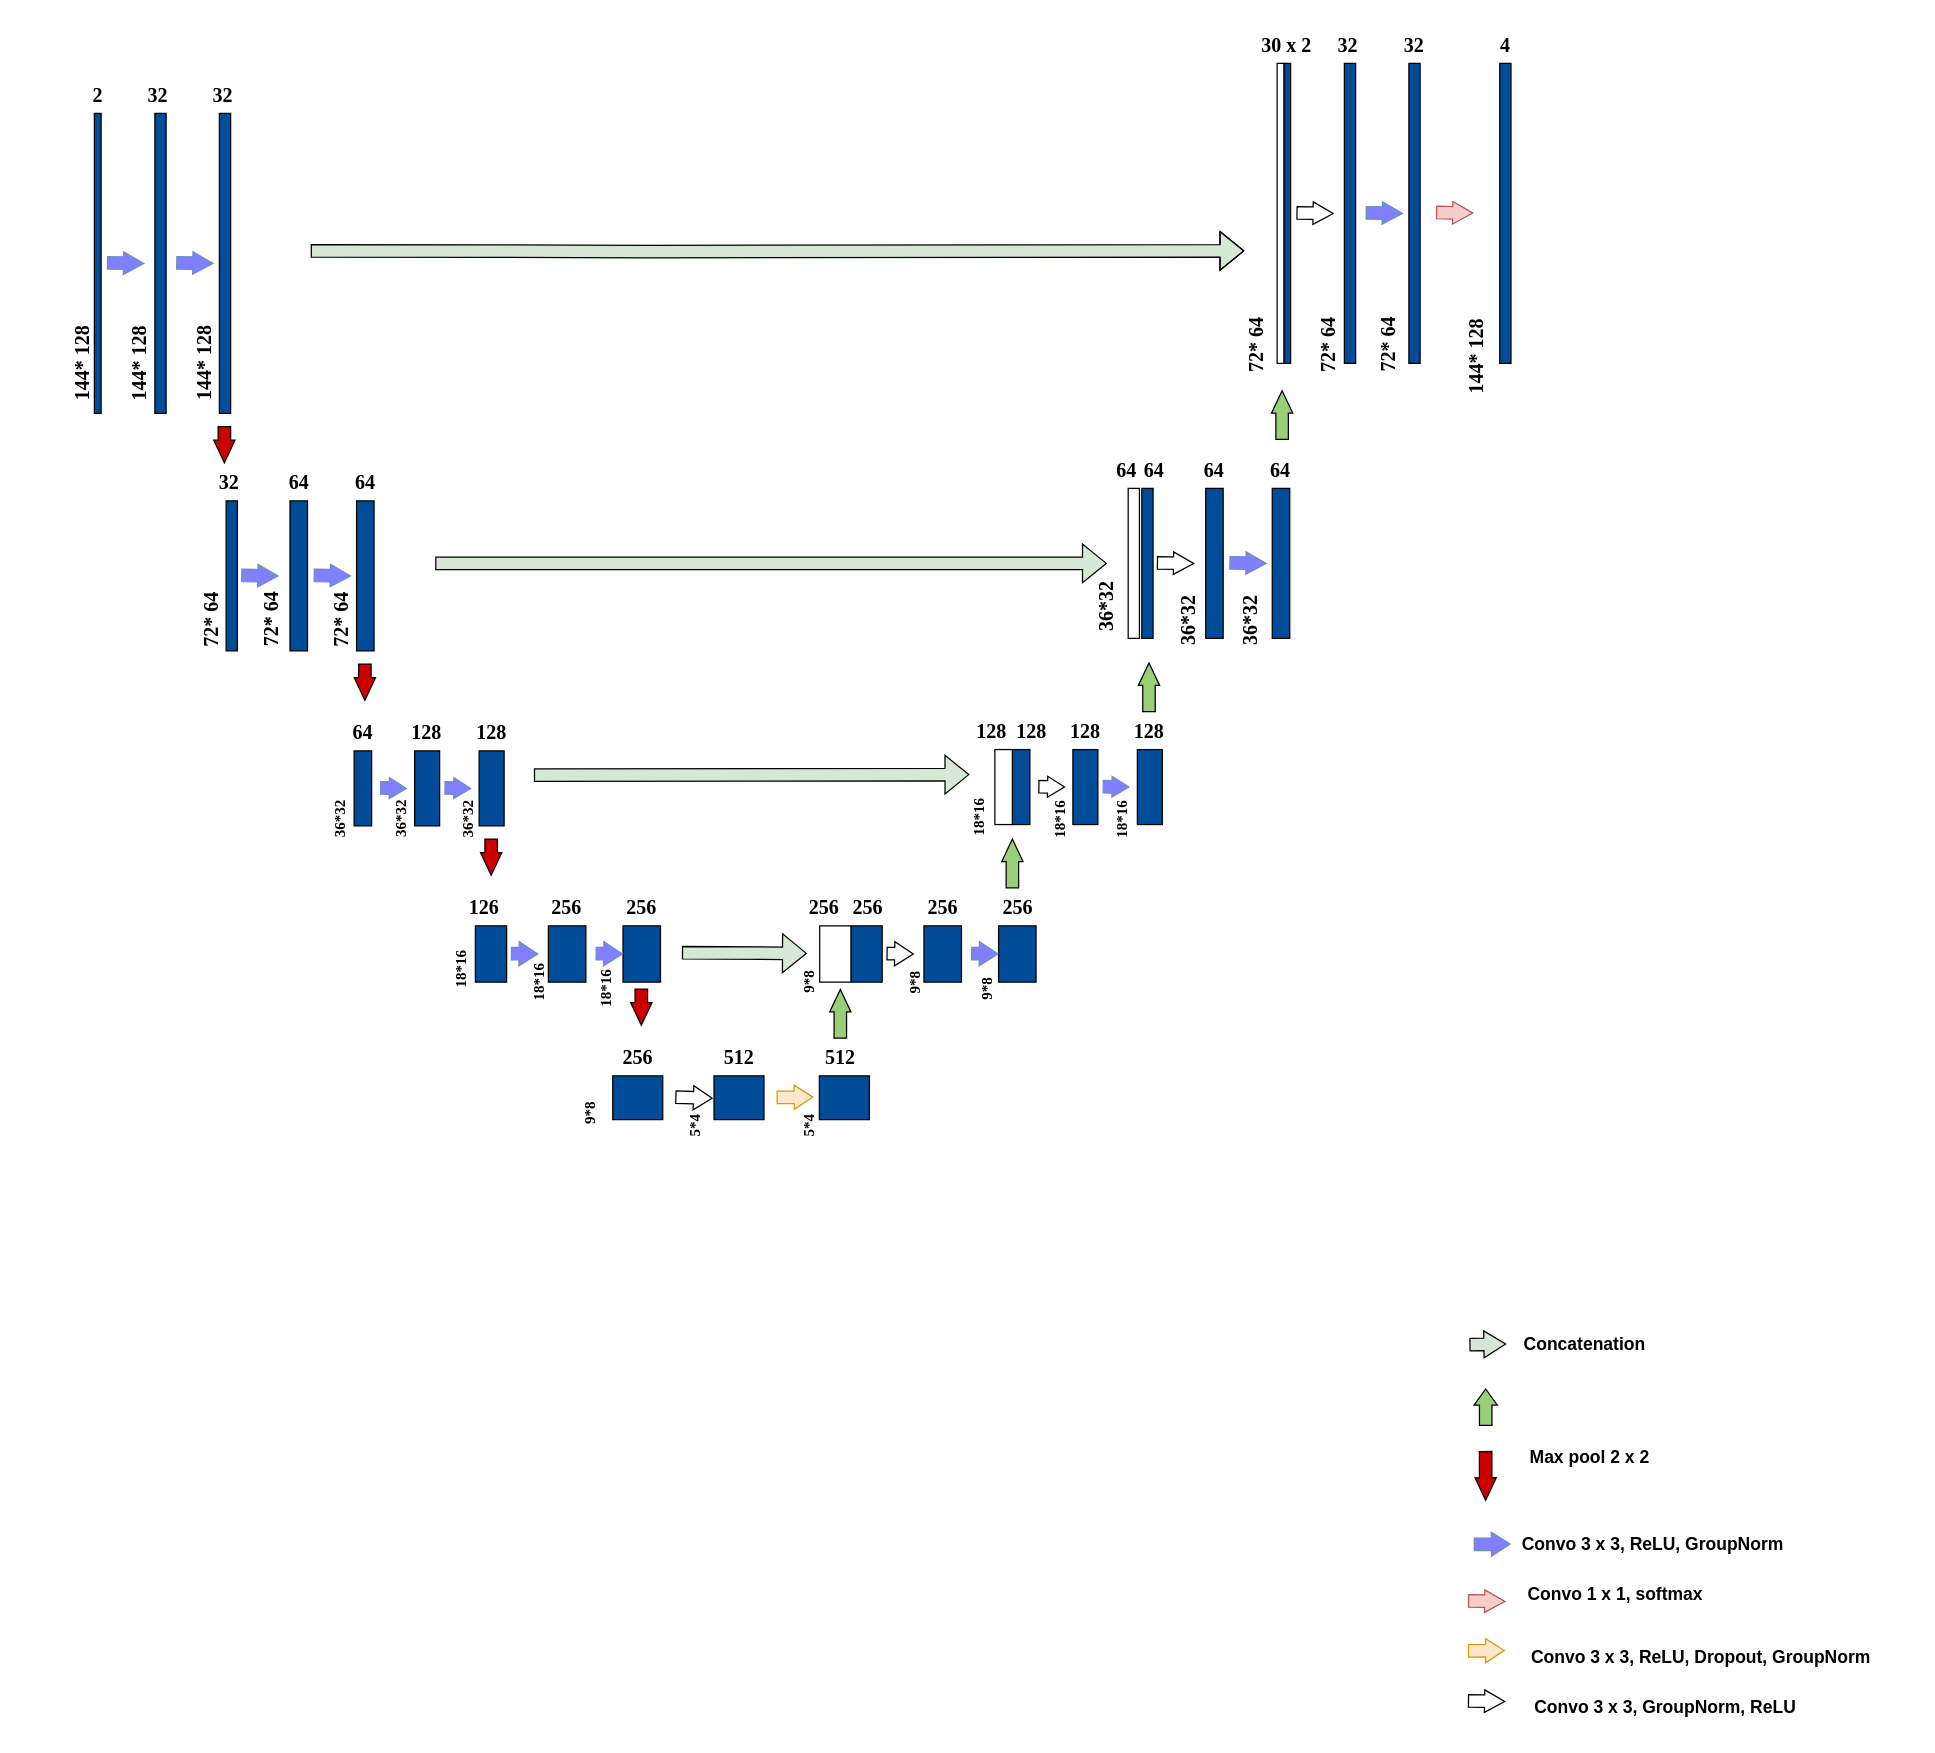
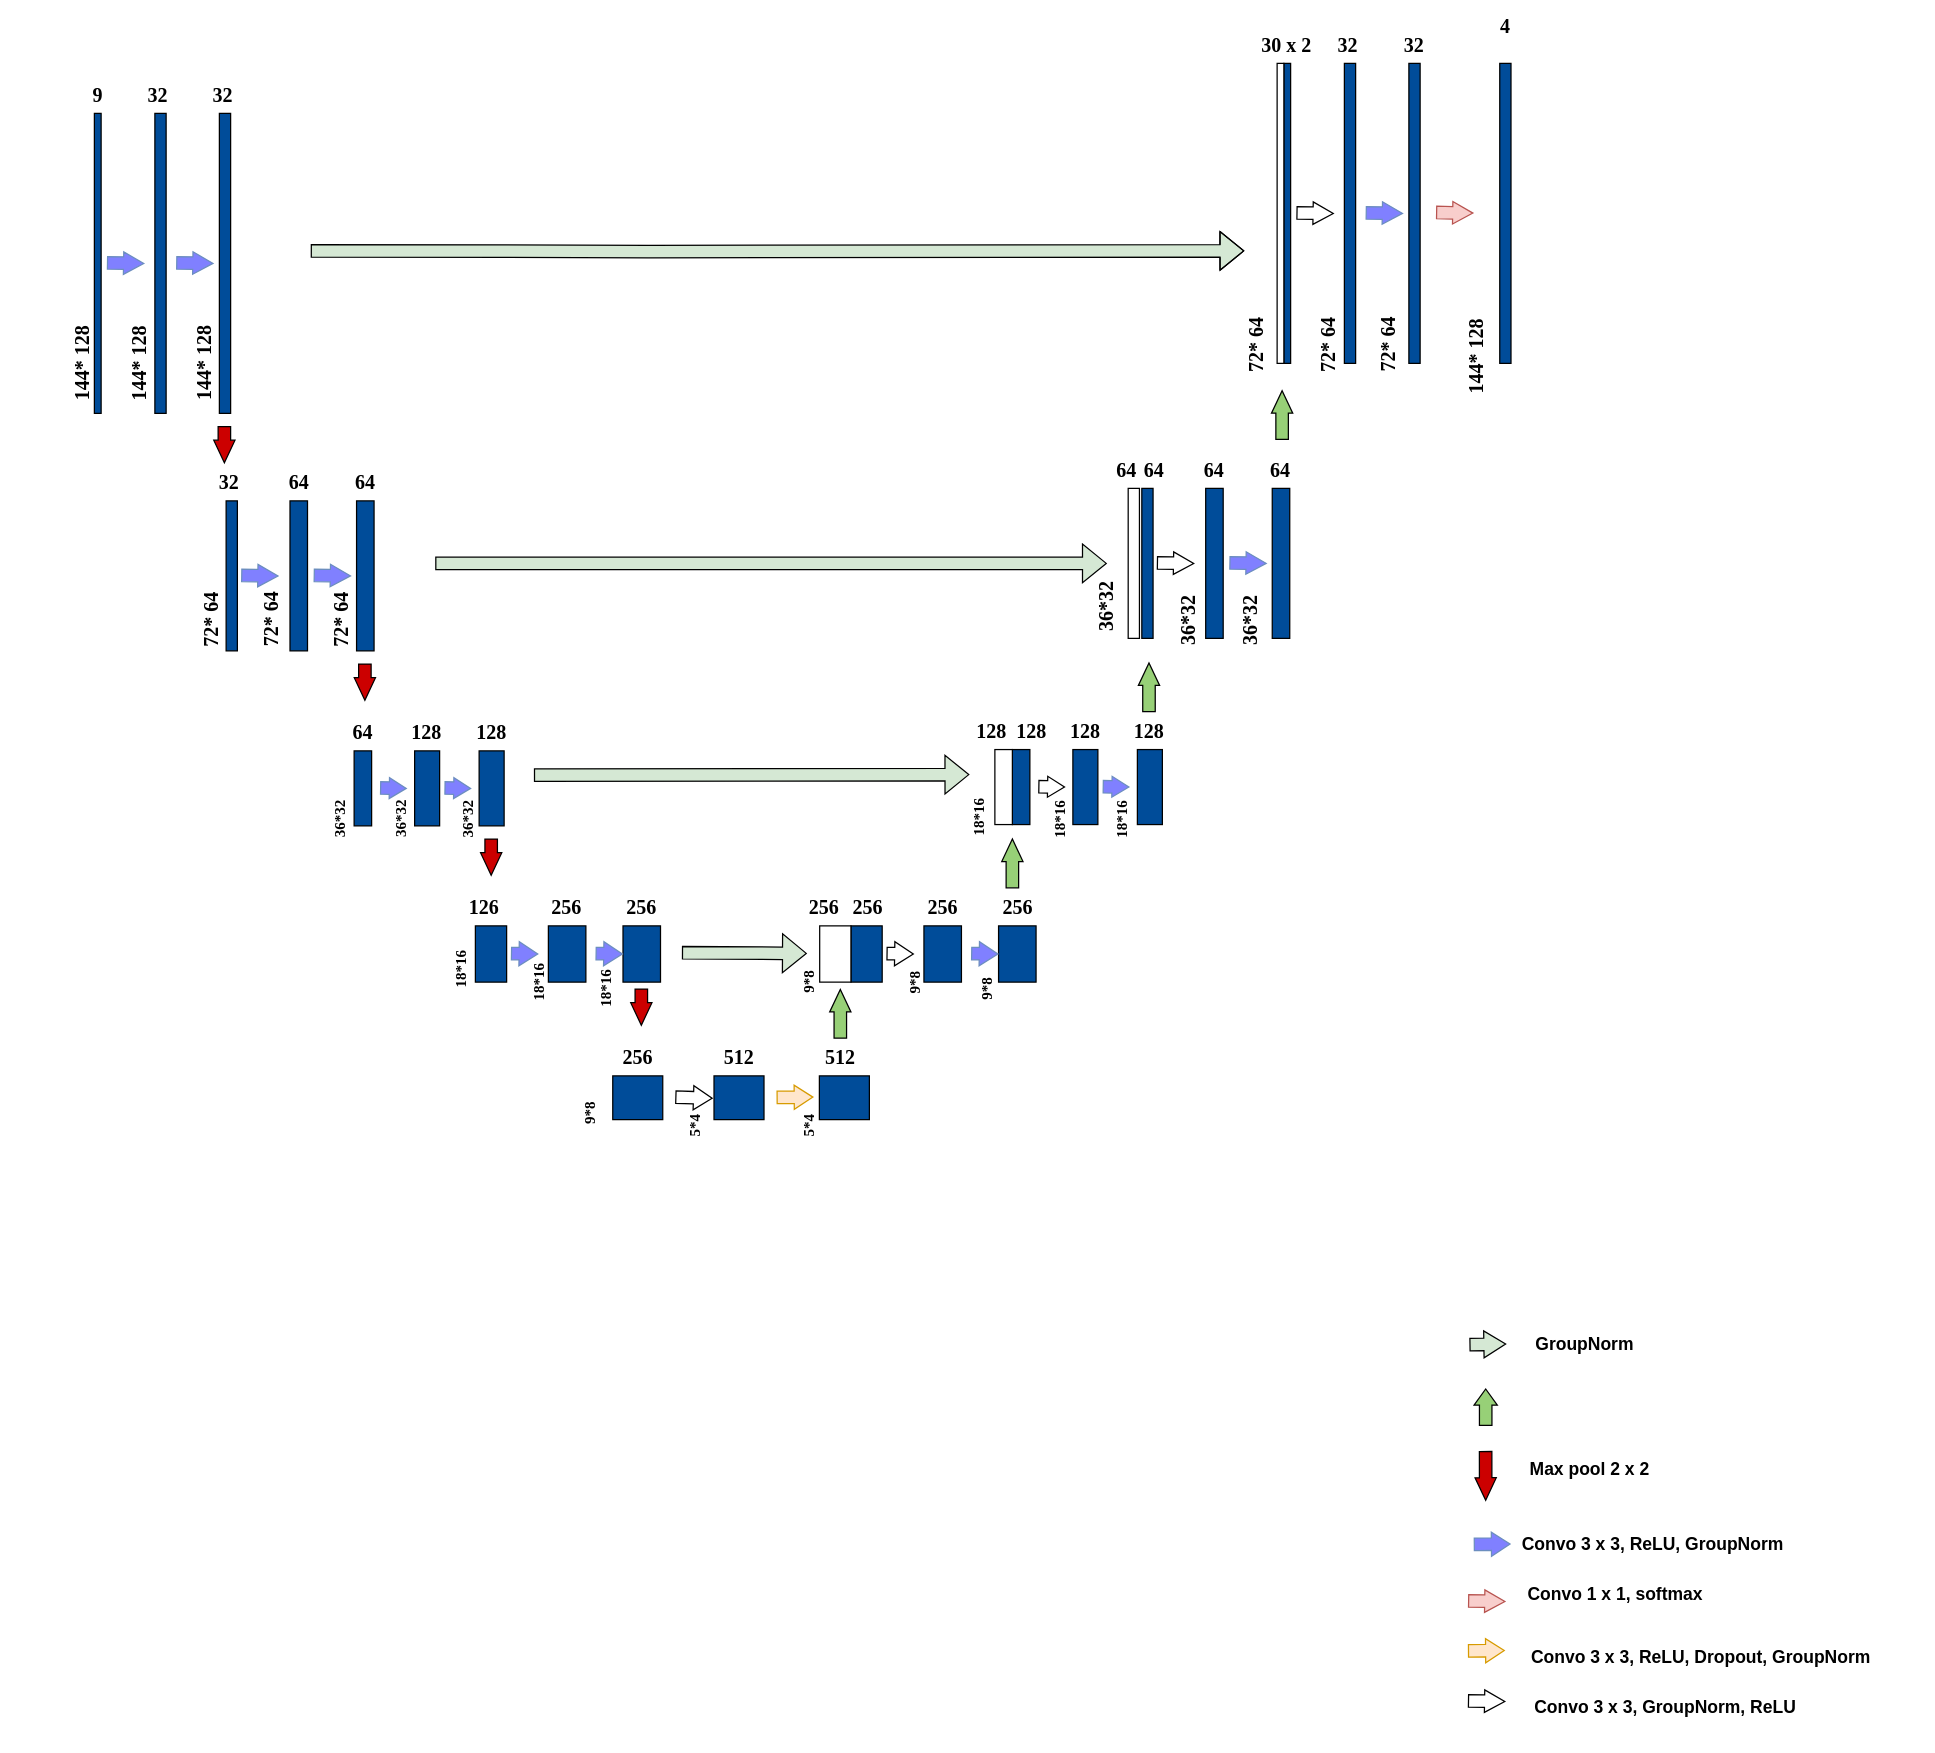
node "4": moved (1505, 44) -> (1505, 26)
node "2": label "2" -> "9"
node "Concatenation": label "Concatenation" -> "GroupNorm"
node "Max pool 2 x 2": moved (1590, 1457) -> (1590, 1469)
